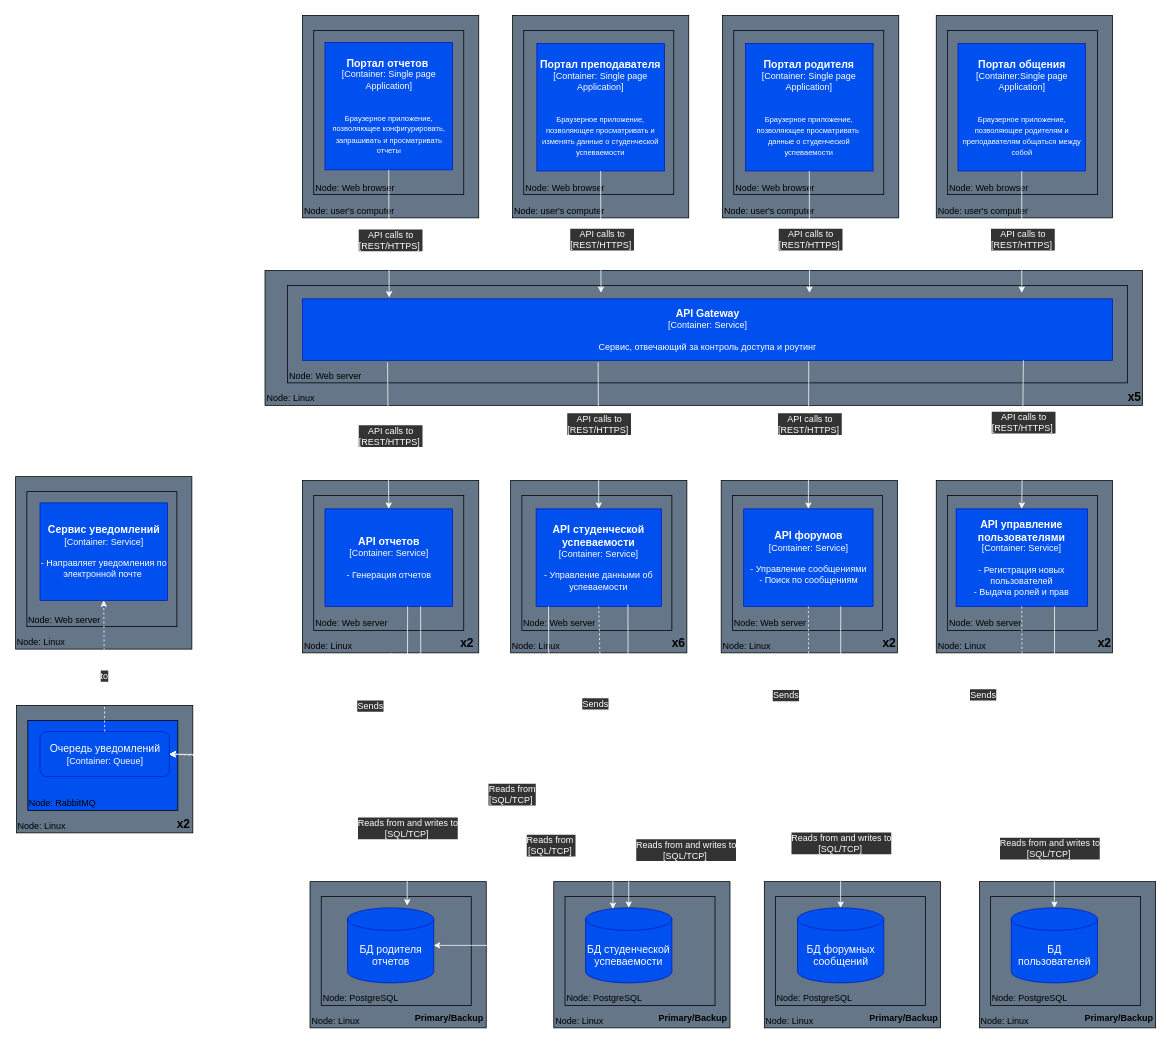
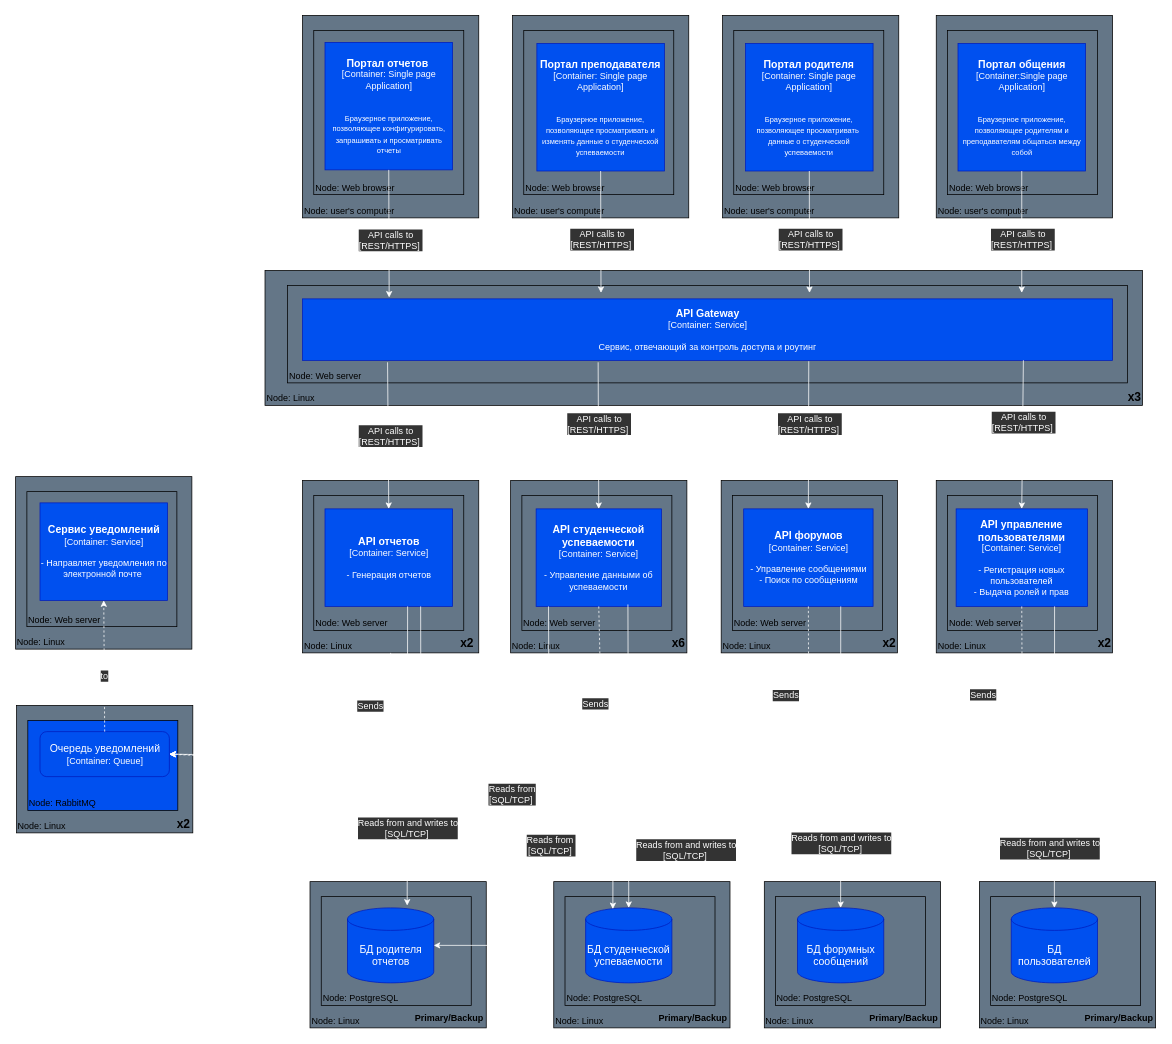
node "x5": label "x5" -> "x3"
